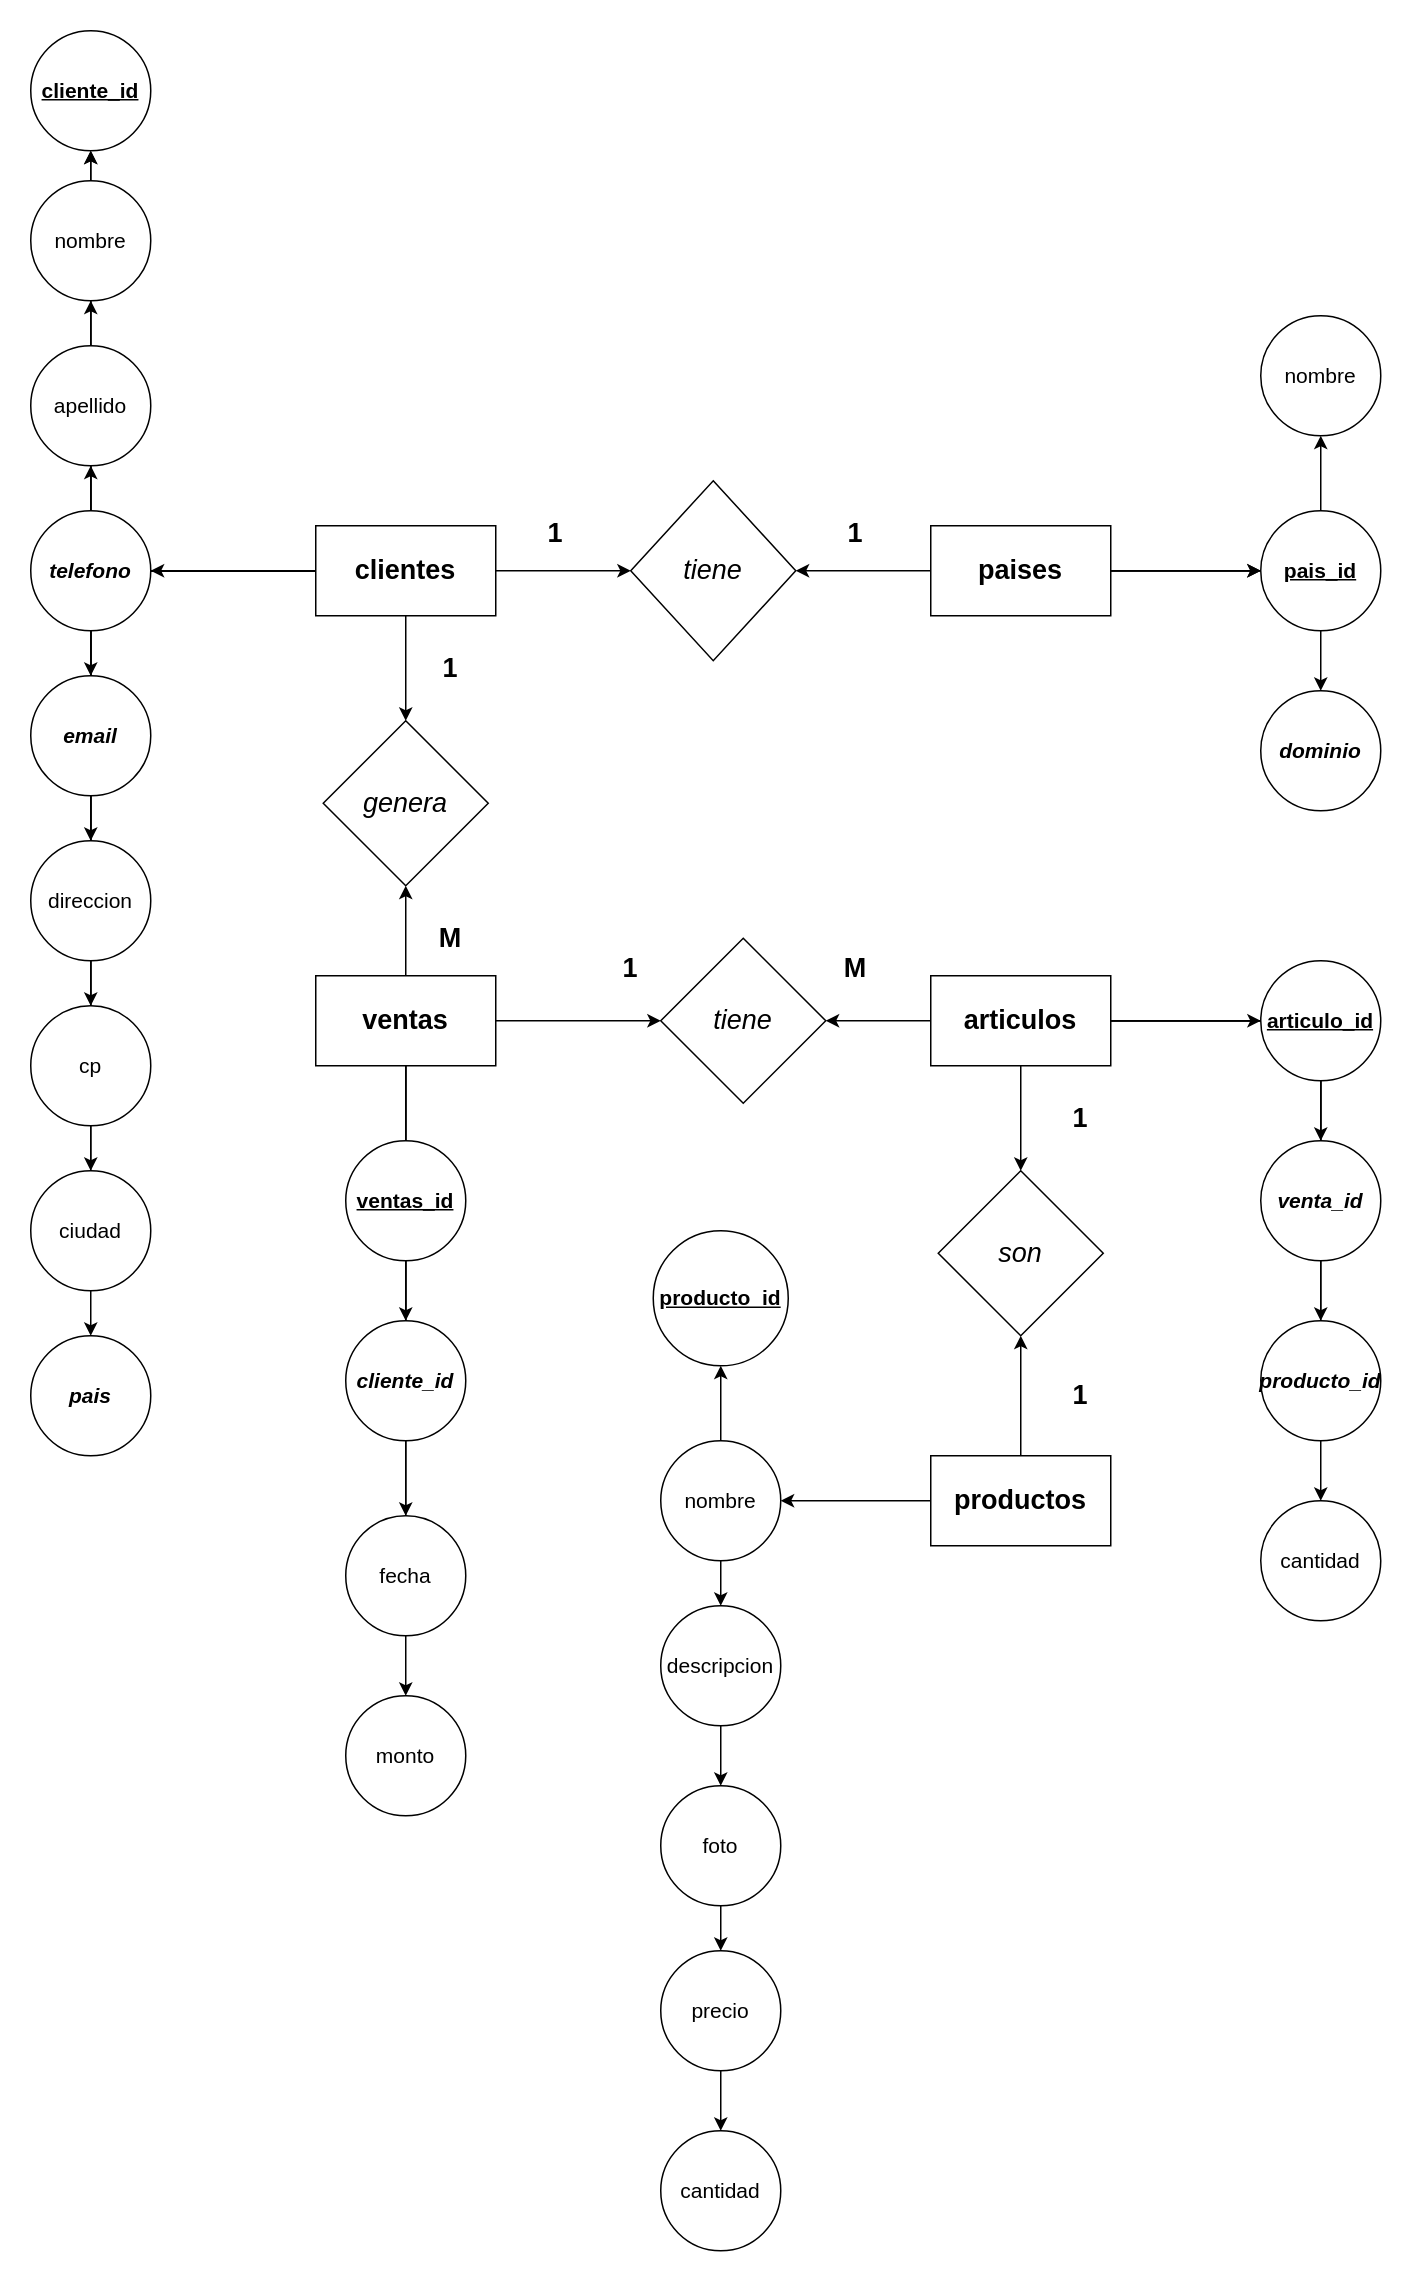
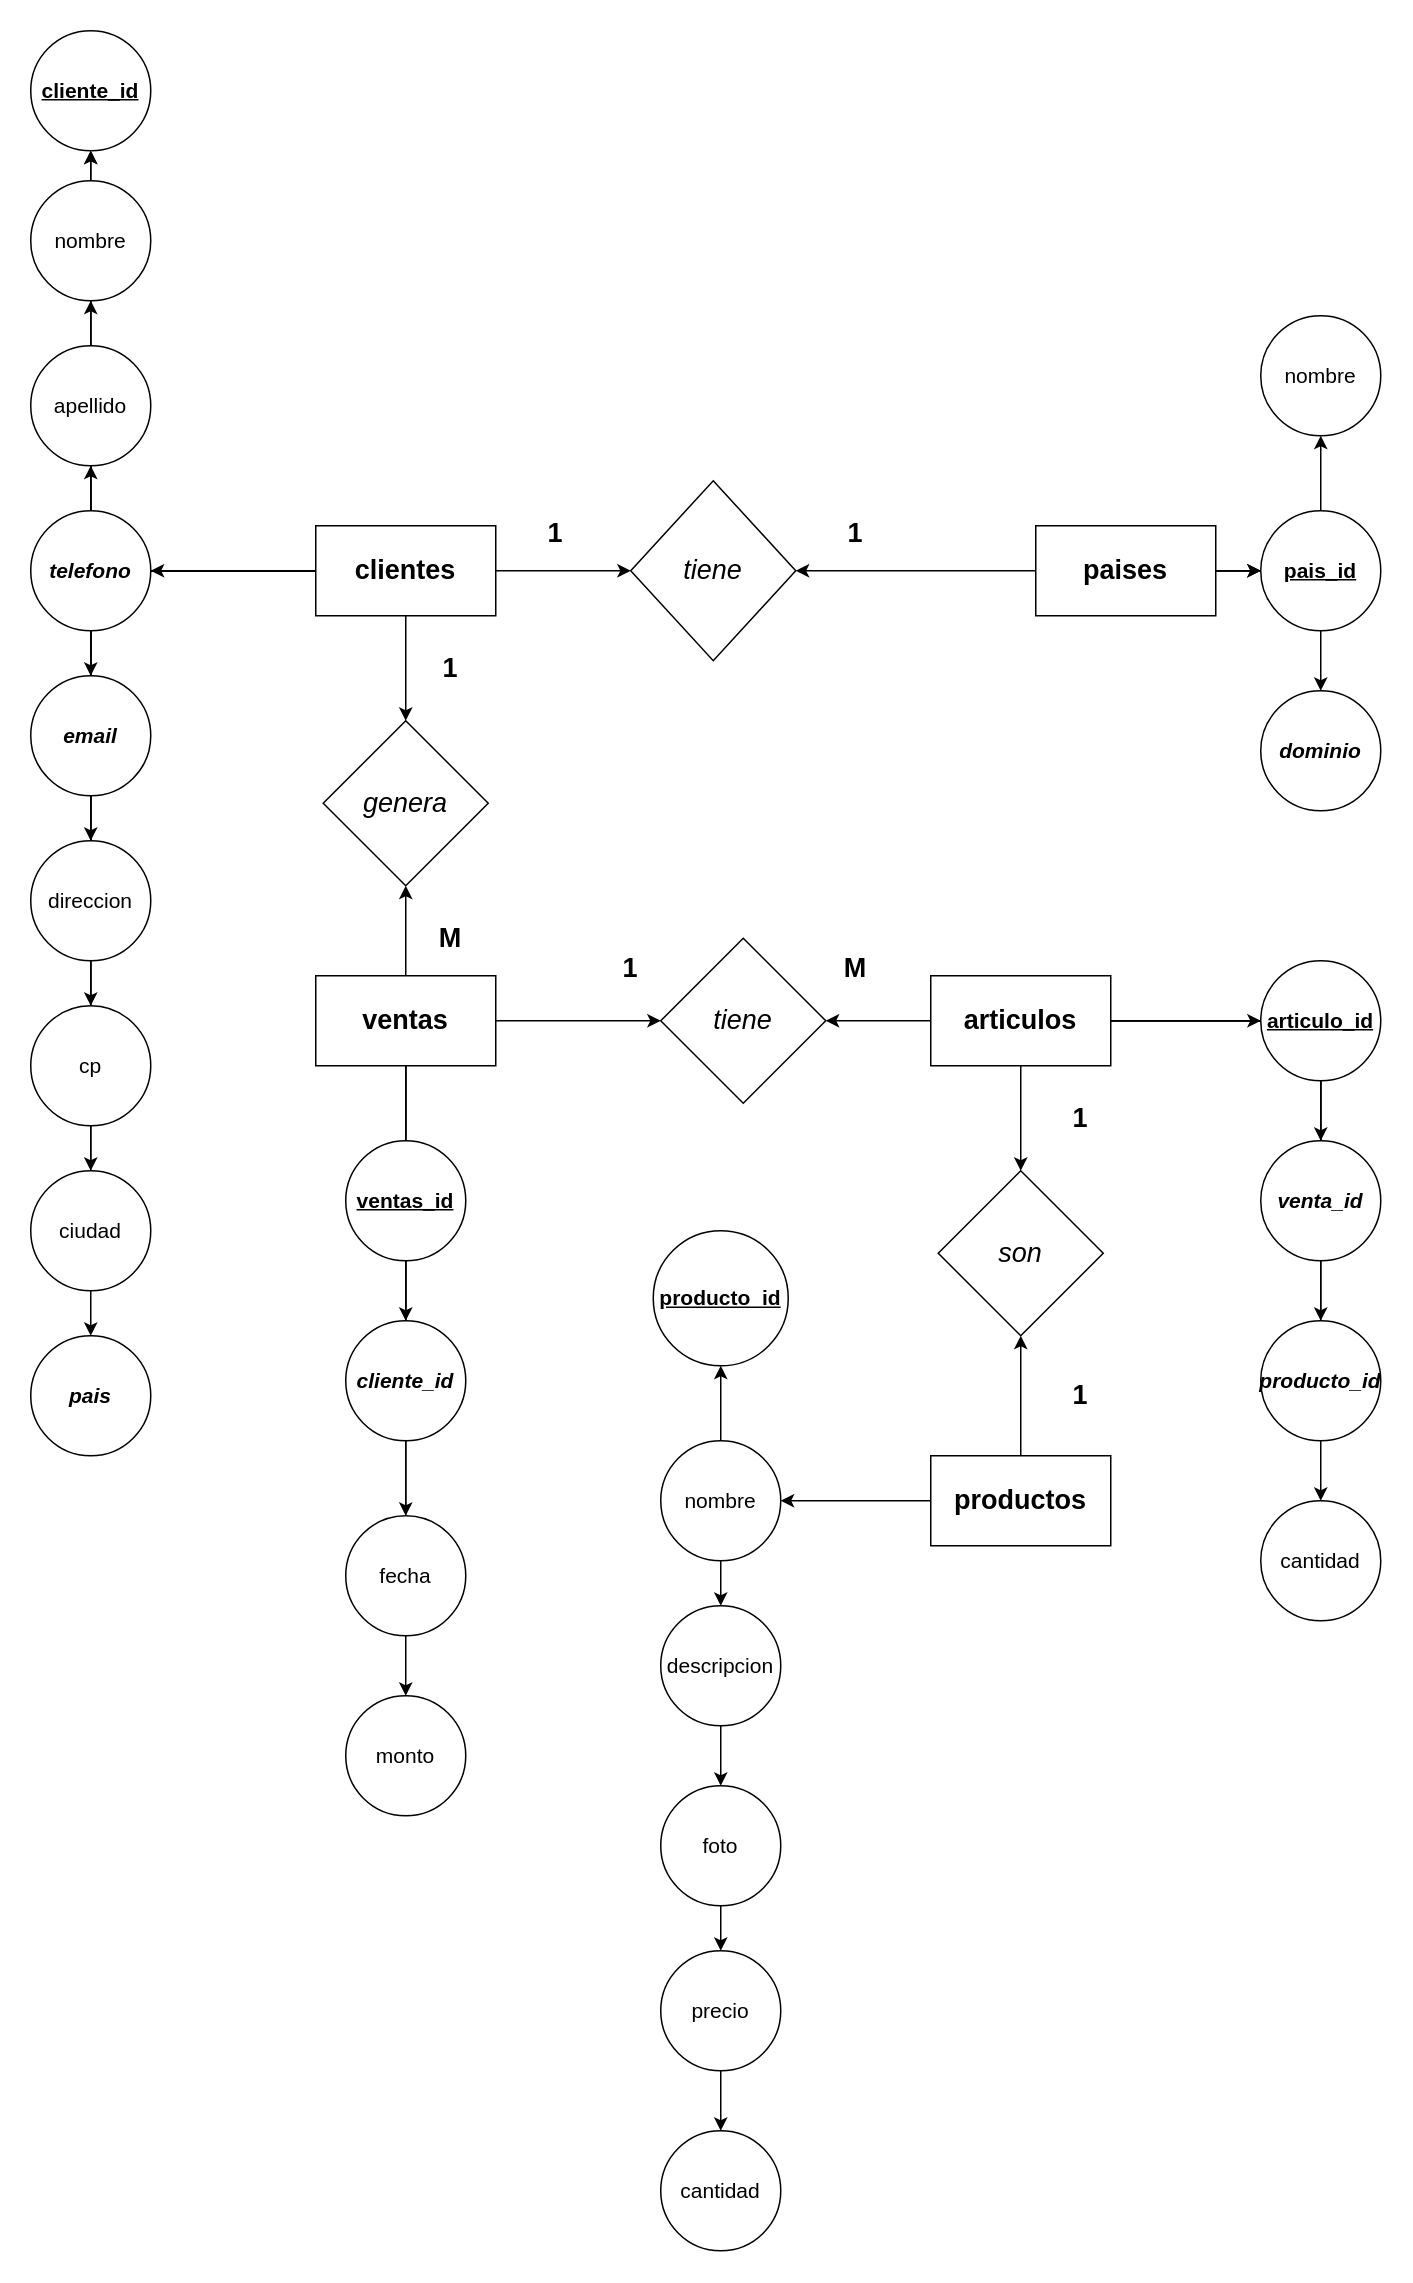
node "paises": moved (1021, 571) -> (1126, 571)
